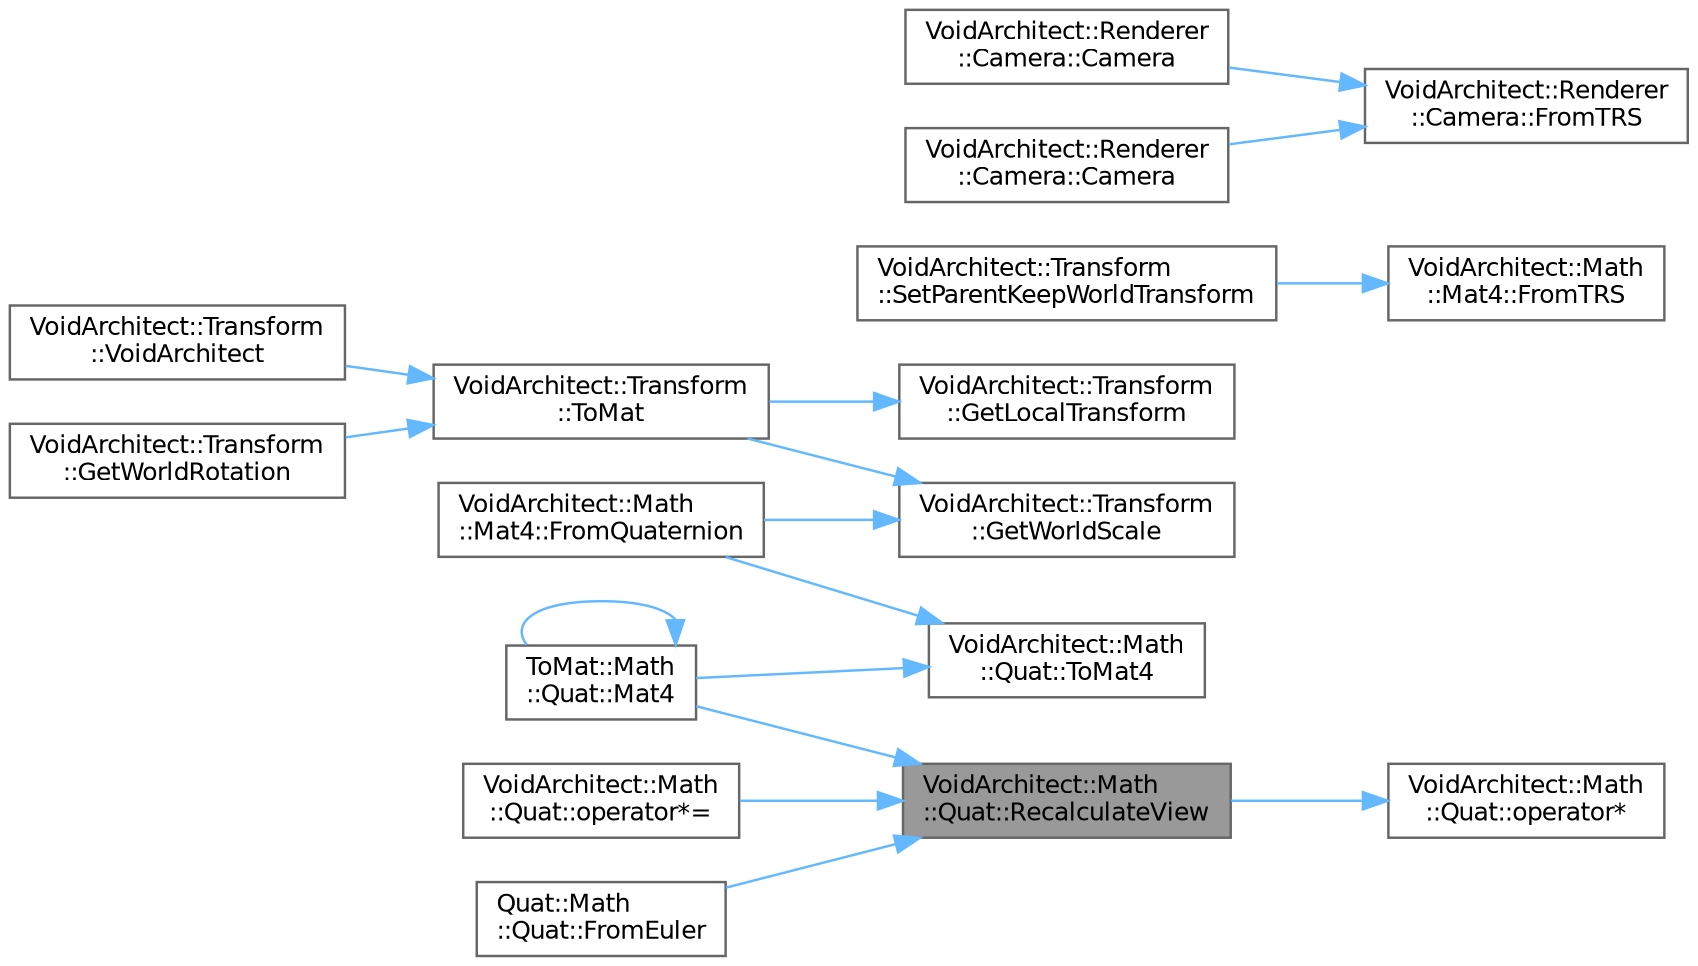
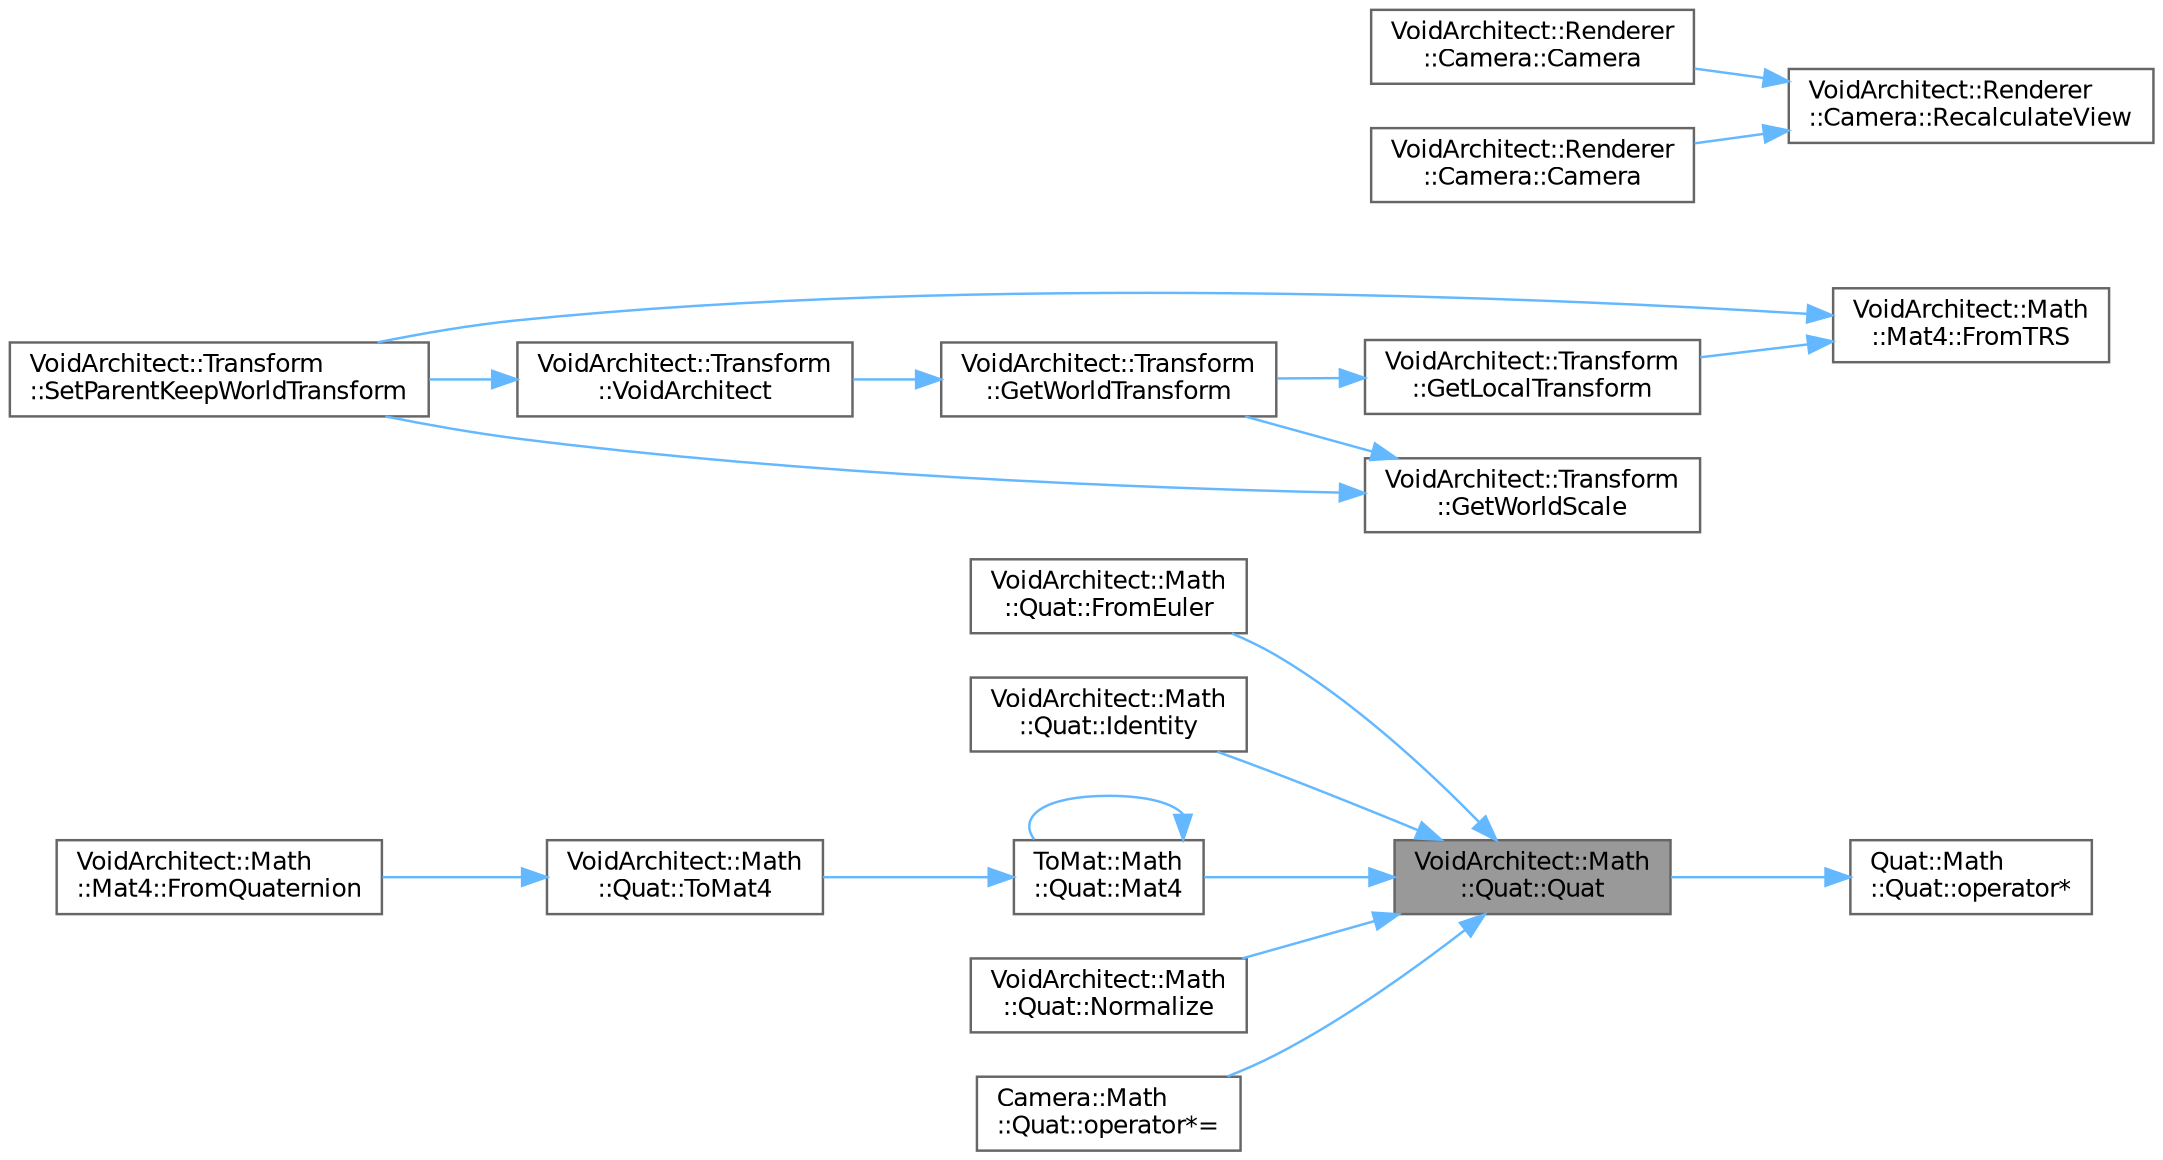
node "VoidArchitect::Renderer ::Camera::FromTRS": label "VoidArchitect::Renderer ::Camera::FromTRS" -> "VoidArchitect::Renderer ::Camera::RecalculateView"
edge "VoidArchitect::Transform ::GetLocalTransform" -> "VoidArchitect::Math ::Mat4::FromTRS": added
edge "VoidArchitect::Transform ::SetParentKeepWorldTransform" -> "VoidArchitect::Transform ::VoidArchitect": added
node "VoidArchitect::Transform ::ToMat": label "VoidArchitect::Transform ::ToMat" -> "VoidArchitect::Transform ::GetWorldTransform"
node "VoidArchitect::Transform ::GetWorldRotation": removed
edge "VoidArchitect::Math ::Mat4::FromQuaternion" -> "VoidArchitect::Transform ::GetWorldScale": now "VoidArchitect::Transform ::SetParentKeepWorldTransform" -> "VoidArchitect::Transform ::GetWorldScale"
edge "ToMat::Math ::Quat::Mat4" -> "VoidArchitect::Math ::Quat::ToMat4": reversed
node "VoidArchitect::Math ::Quat::Identity": added
node "VoidArchitect::Math ::Quat::operator*=": label "VoidArchitect::Math ::Quat::operator*=" -> "Camera::Math ::Quat::operator*="
node "VoidArchitect::Math ::Quat::RecalculateView": label "VoidArchitect::Math ::Quat::RecalculateView" -> "VoidArchitect::Math ::Quat::Quat"
node "VoidArchitect::Math ::Quat::operator*": label "VoidArchitect::Math ::Quat::operator*" -> "Quat::Math ::Quat::operator*"
node "Quat::Math ::Quat::FromEuler": label "Quat::Math ::Quat::FromEuler" -> "VoidArchitect::Math ::Quat::FromEuler"
node "VoidArchitect::Math ::Quat::Normalize": added
